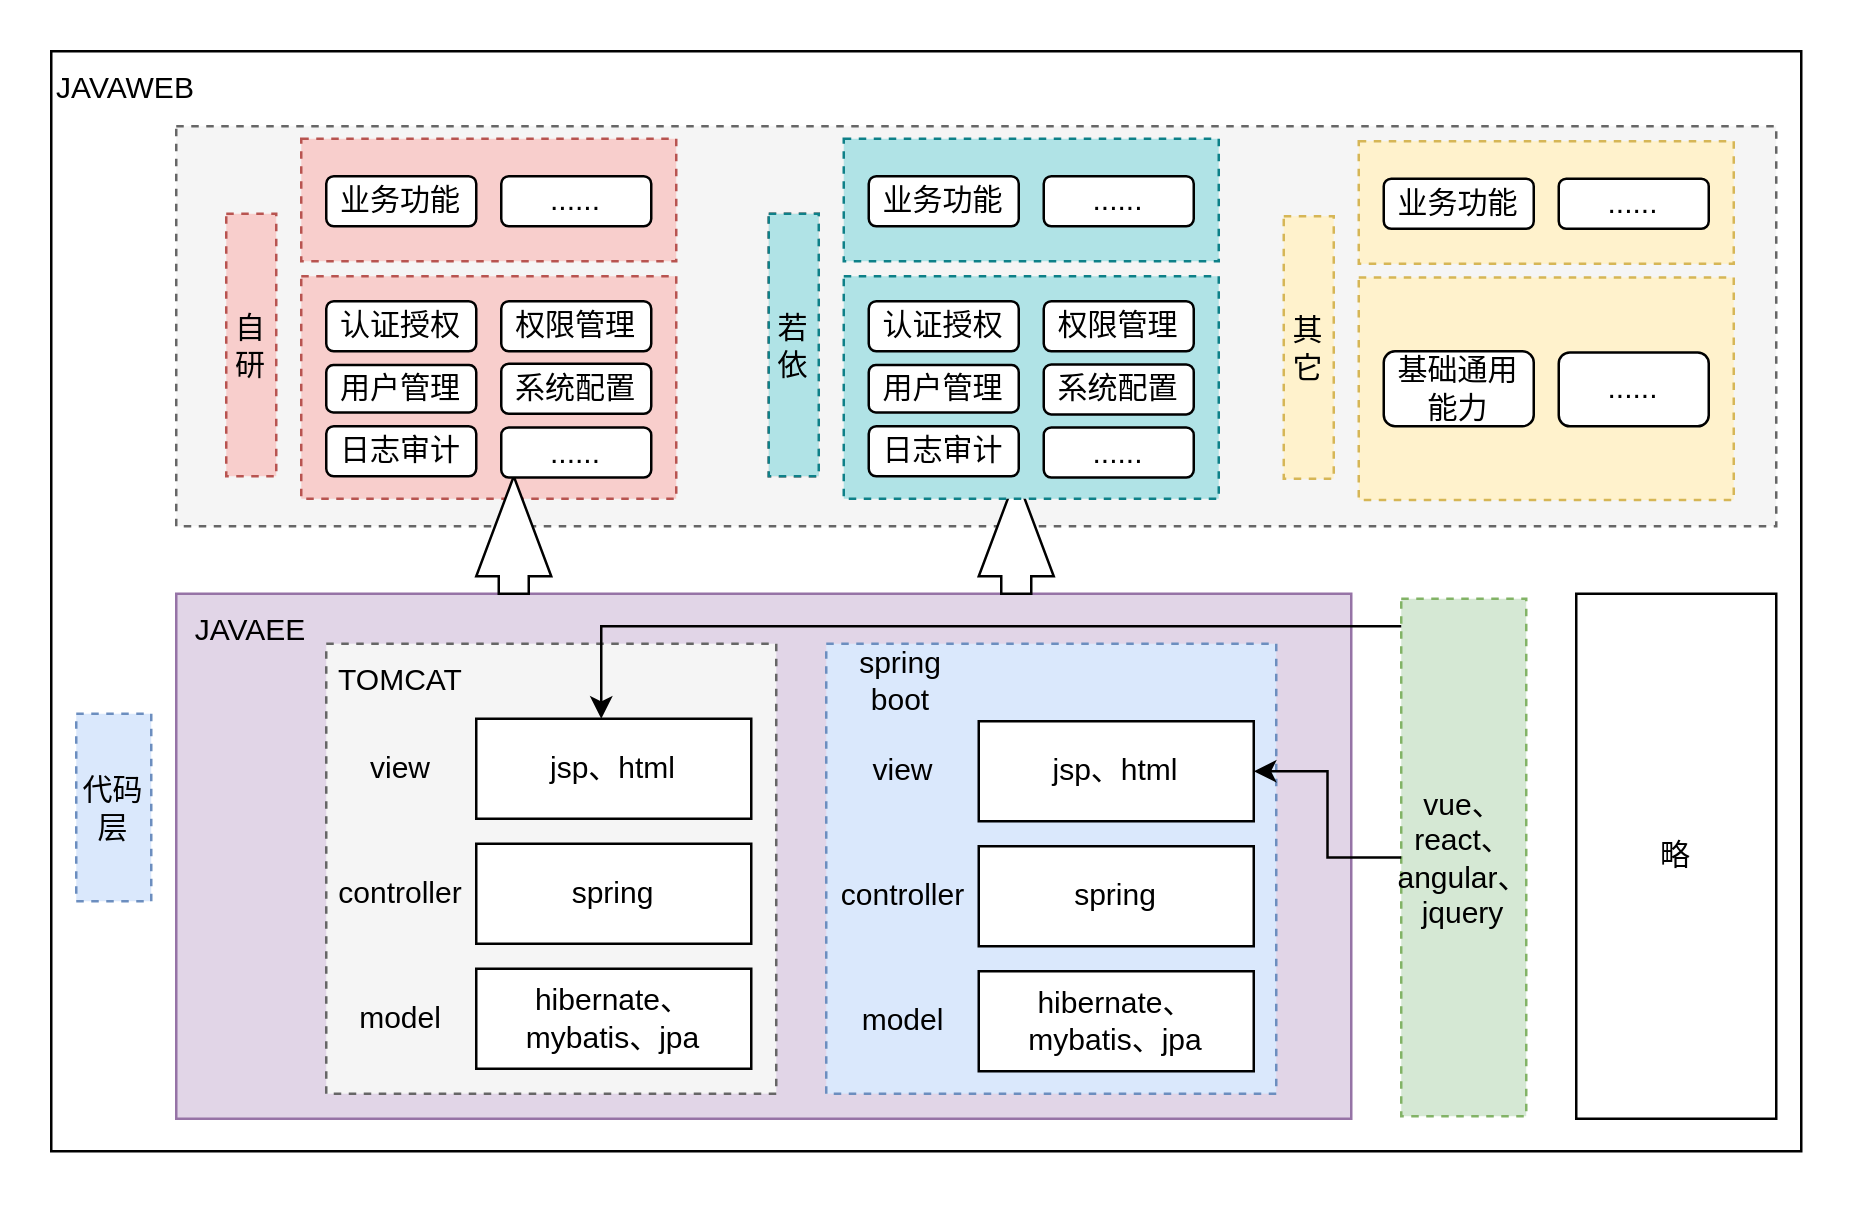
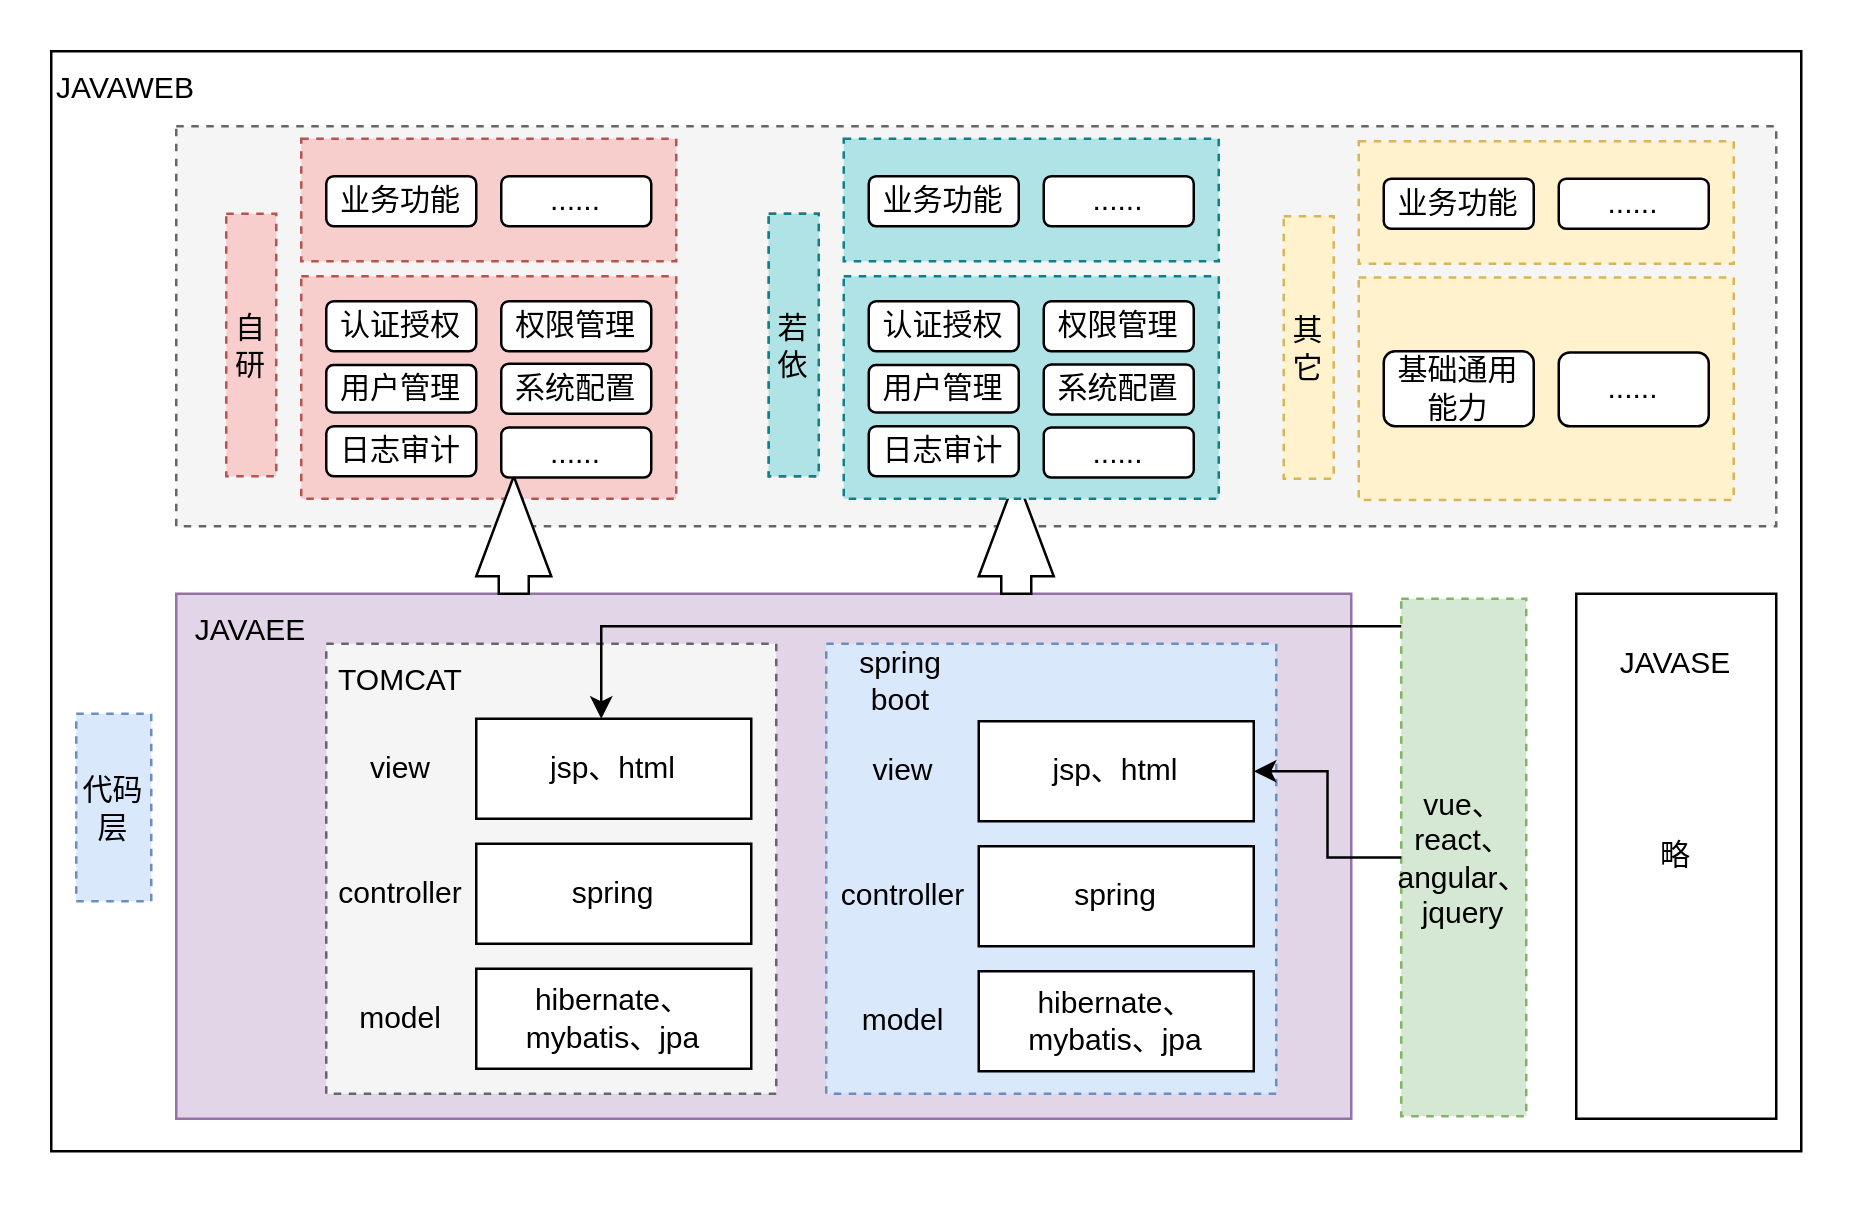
node "JAVASE": added
